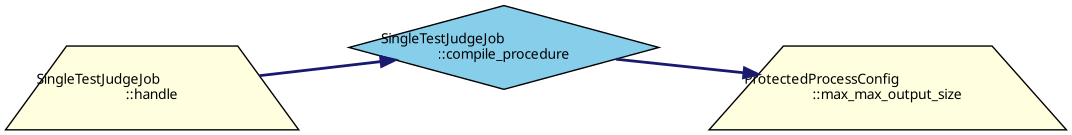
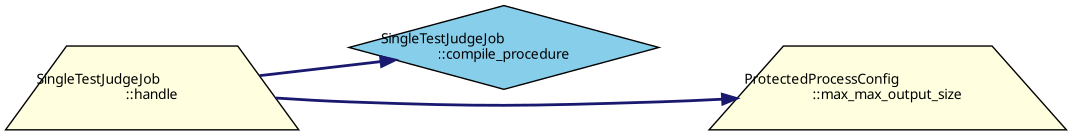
edge "SingleTestJudgeJob ::compile_procedure" -> "ProtectedProcessConfig ::max_max_output_size": now "SingleTestJudgeJob ::handle" -> "ProtectedProcessConfig ::max_max_output_size"
